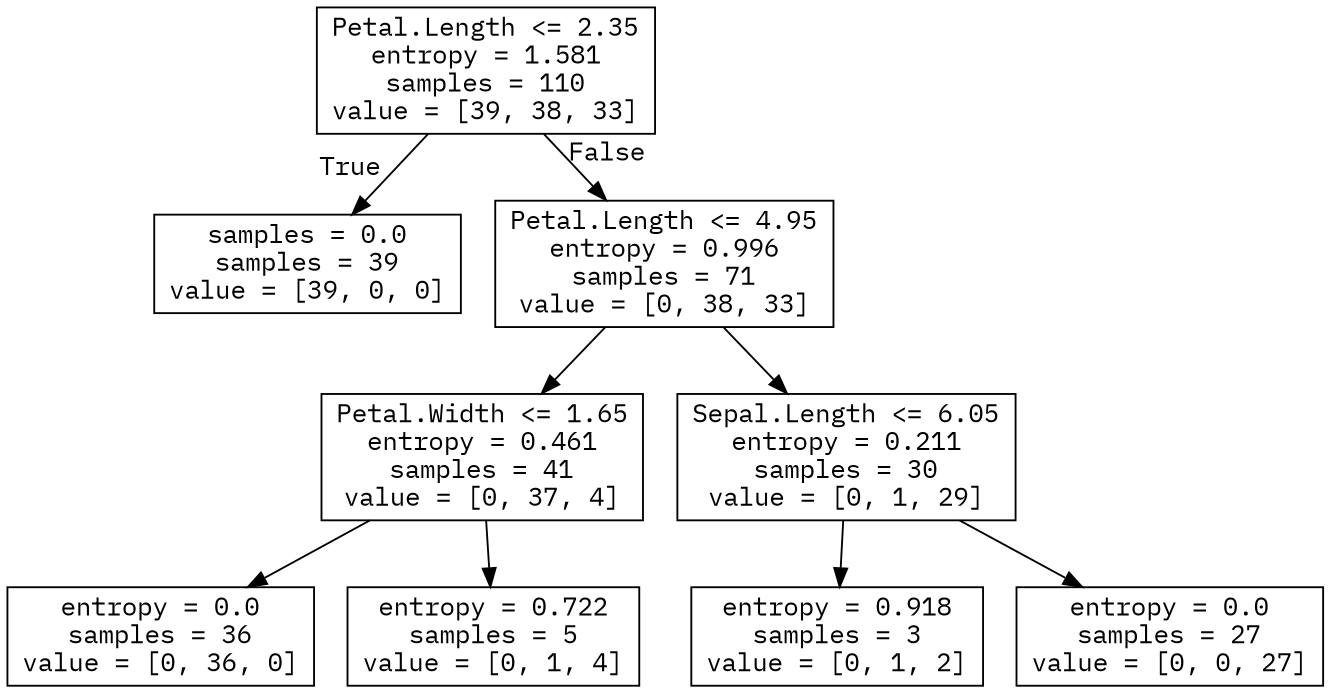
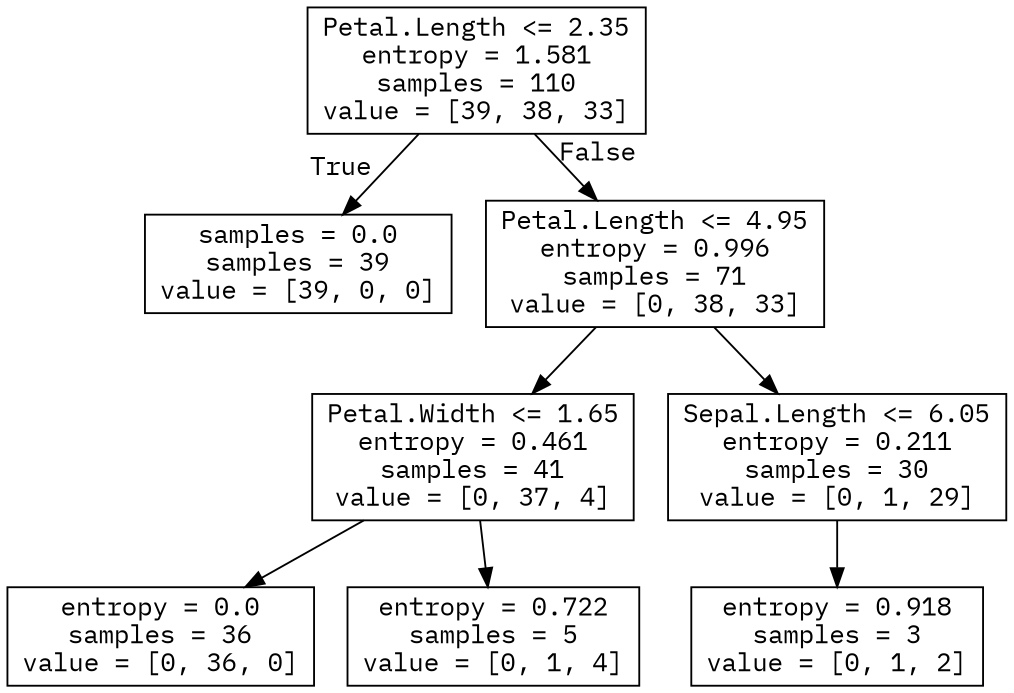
node "entropy = 0.0 samples = 27 value = [0, 0, 27]": removed
